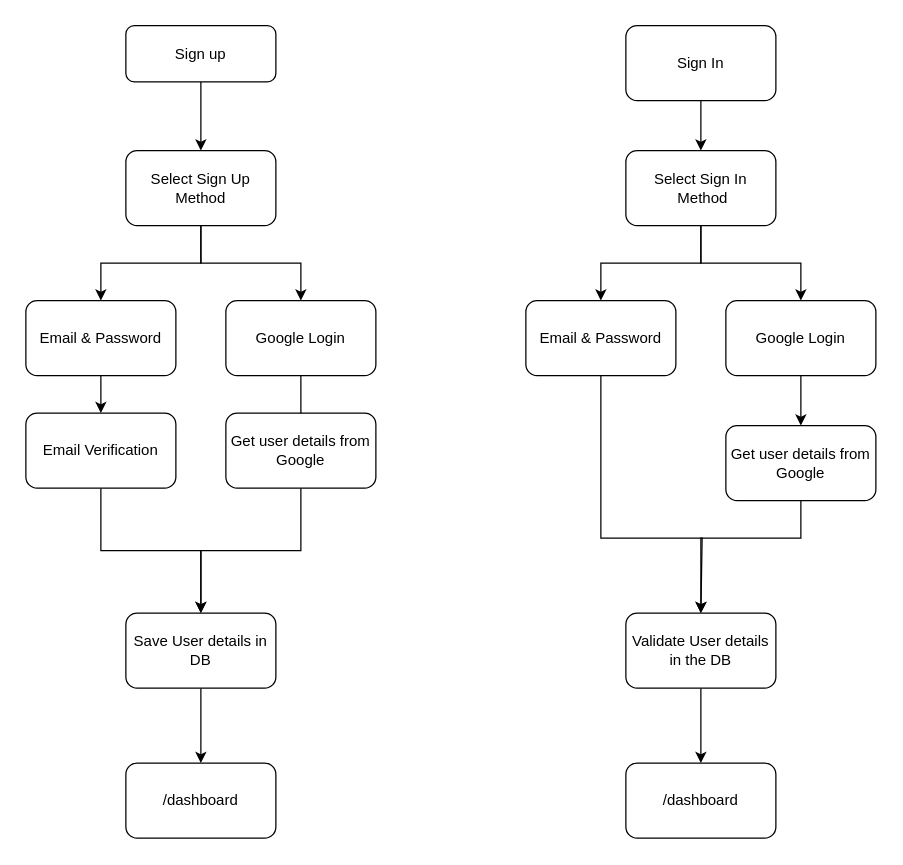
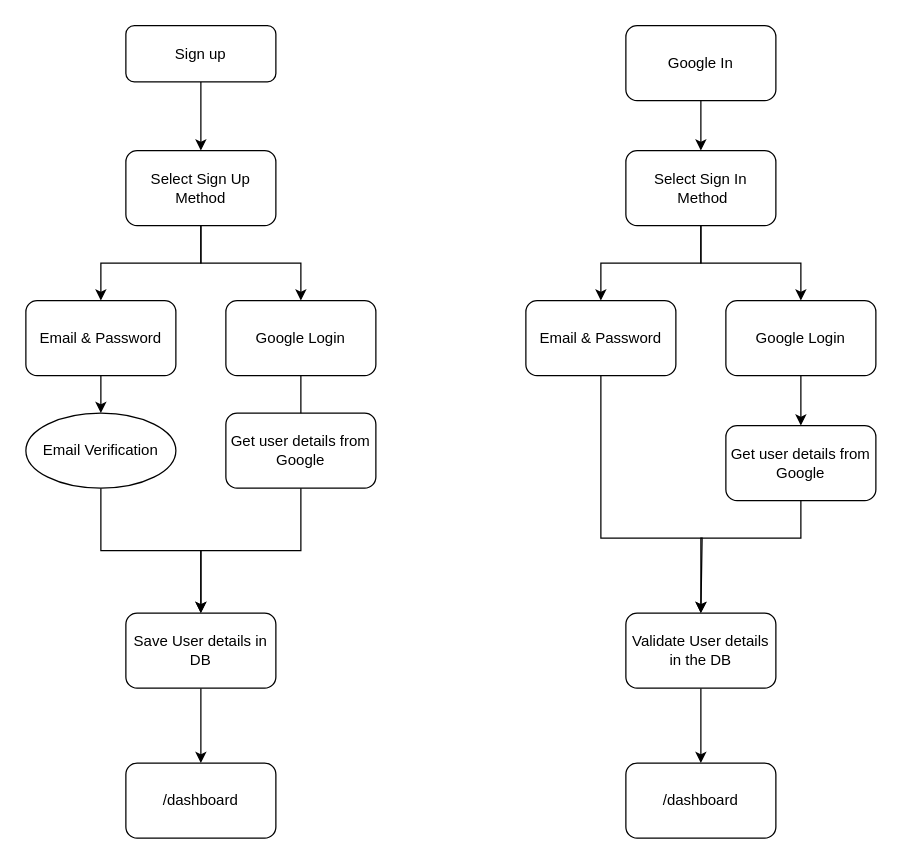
node "Sign In": label "Sign In" -> "Google In"
node "Email Verification": shape rounded rectangle -> ellipse
